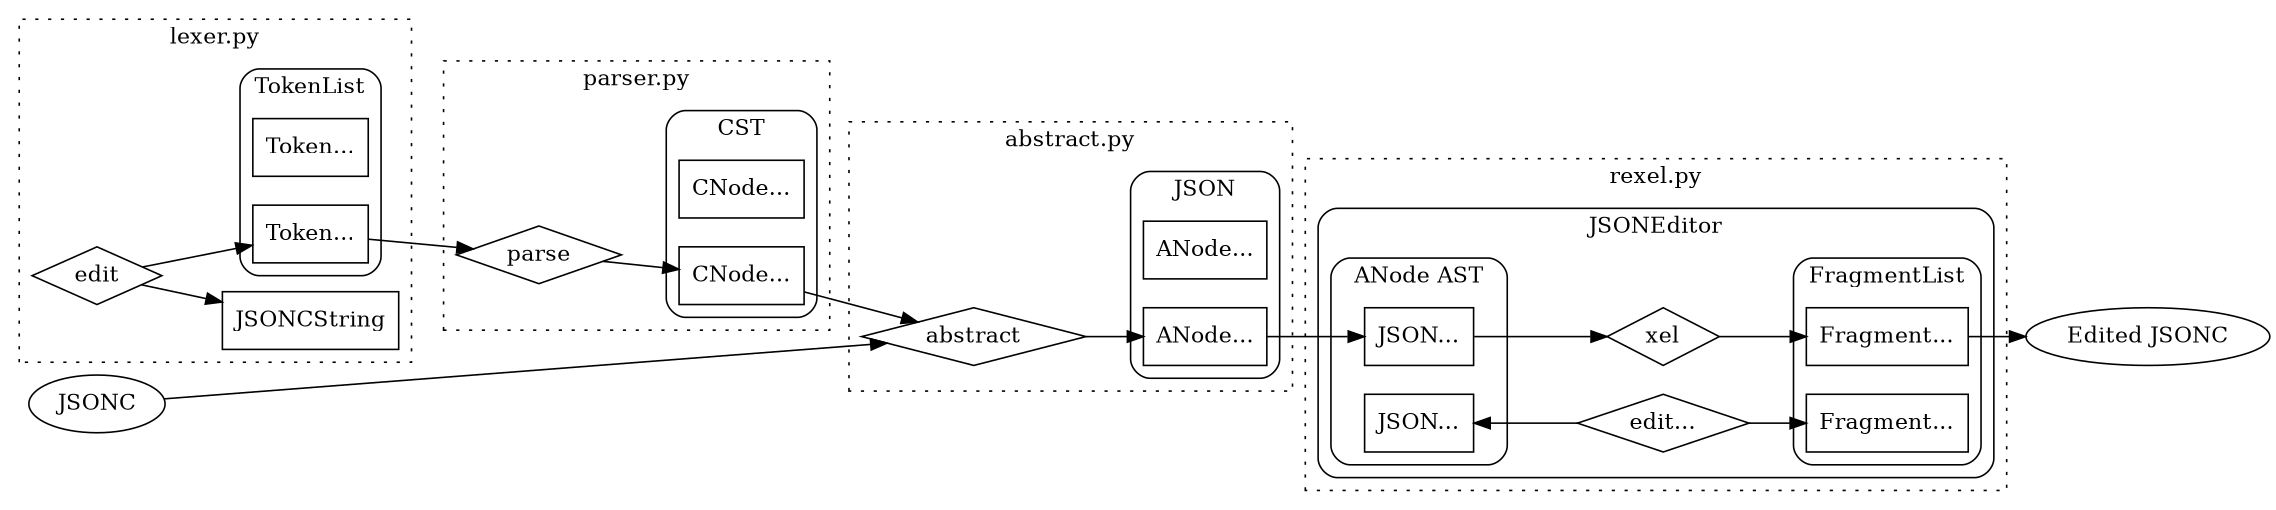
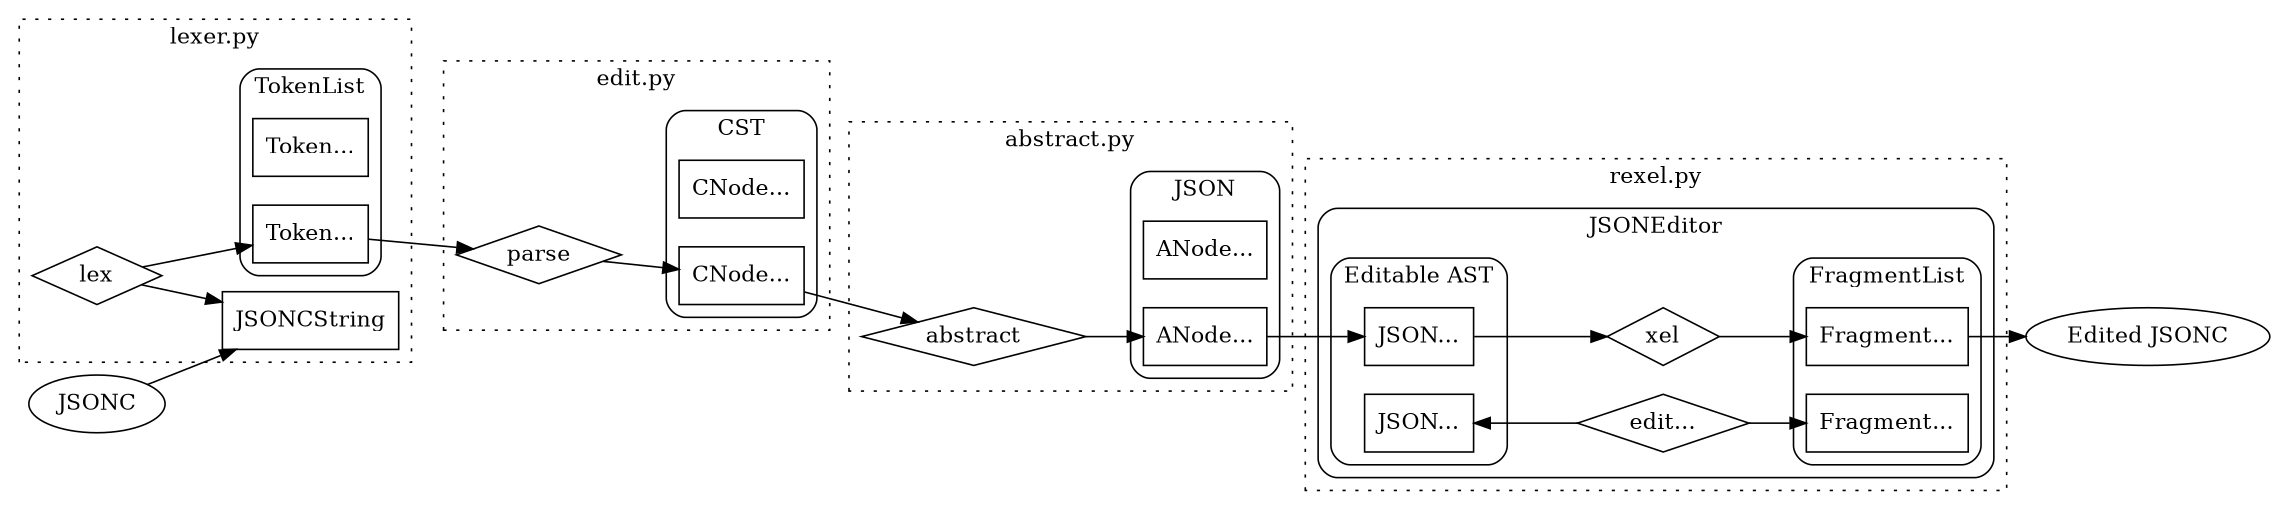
cluster "parser.py": label "parser.py" -> "edit.py"
node "edit": label "edit" -> "lex"
cluster "ANode AST": label "ANode AST" -> "Editable AST"
edge "JSONC" -> "abstract": now "JSONC" -> "JSONCString"
